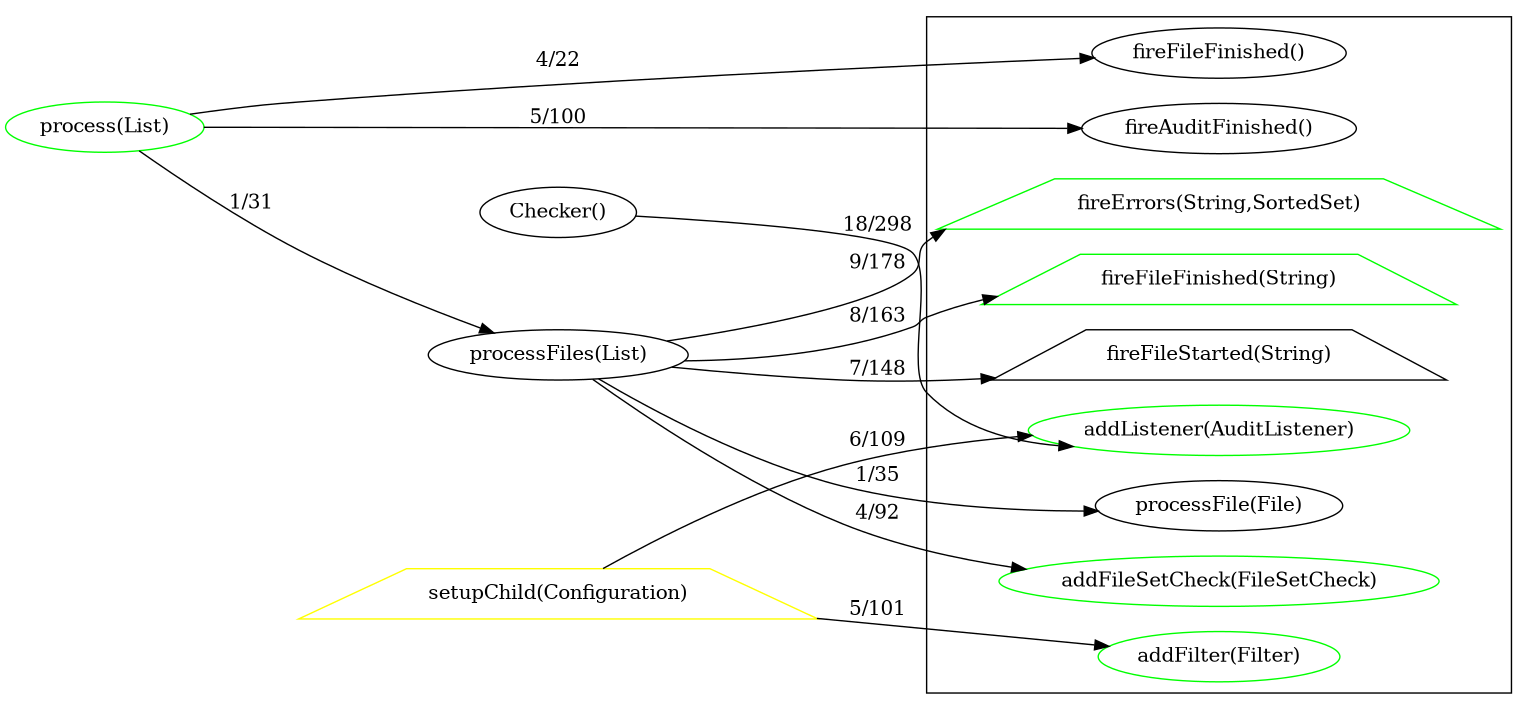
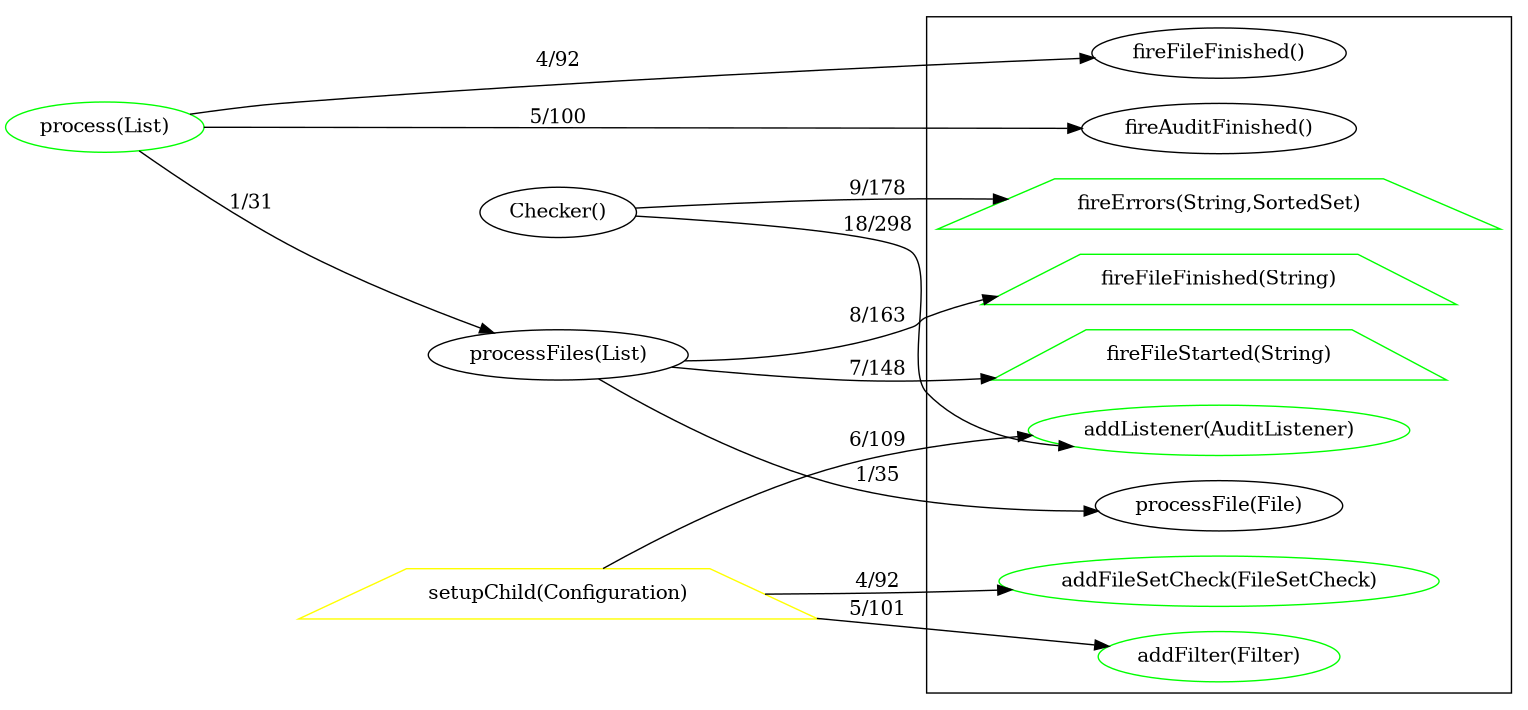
edge "process(List)" -> "fireFileFinished()": label "4/22" -> "4/92"
edge "processFiles(List)" -> "fireErrors(String,SortedSet)": now "Checker()" -> "fireErrors(String,SortedSet)"
node "fireFileStarted(String)": color #000000ff -> #00ff00ff
edge "processFiles(List)" -> "addFileSetCheck(FileSetCheck)": now "setupChild(Configuration)" -> "addFileSetCheck(FileSetCheck)"
